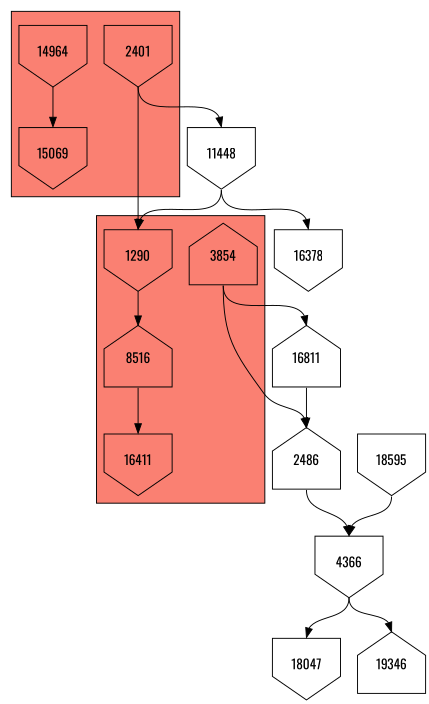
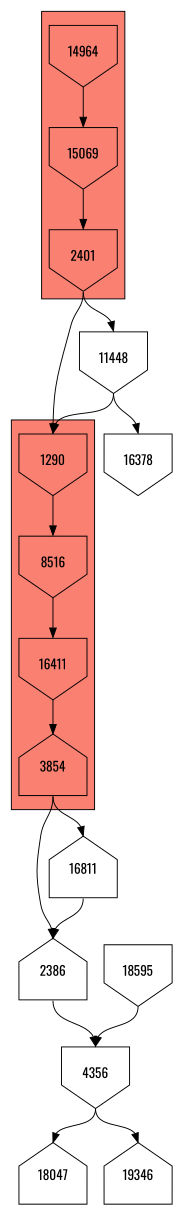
edge "15069" -> "2401": added
node "8516": shape house -> invhouse
node "2486": label "2486" -> "2386"
node "4366": label "4366" -> "4356"
node "18047": shape invhouse -> house
edge "16411" -> "3854": added
